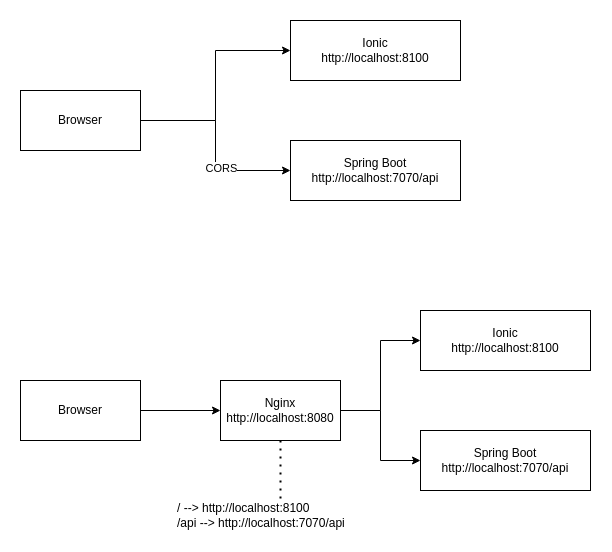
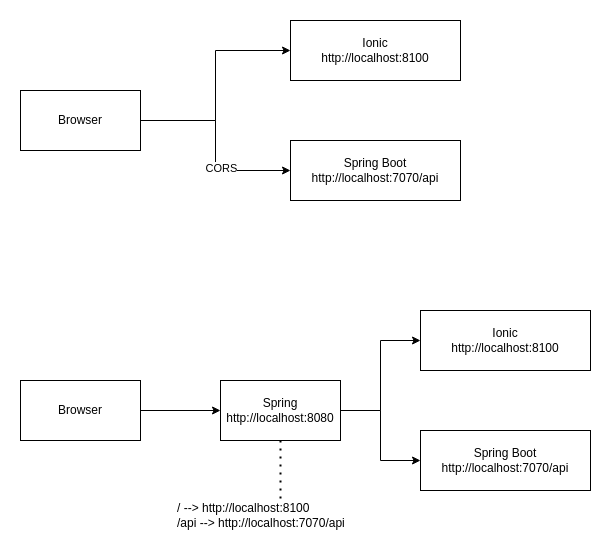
node "Nginx http://localhost:8080": label "Nginx http://localhost:8080" -> "Spring http://localhost:8080"
